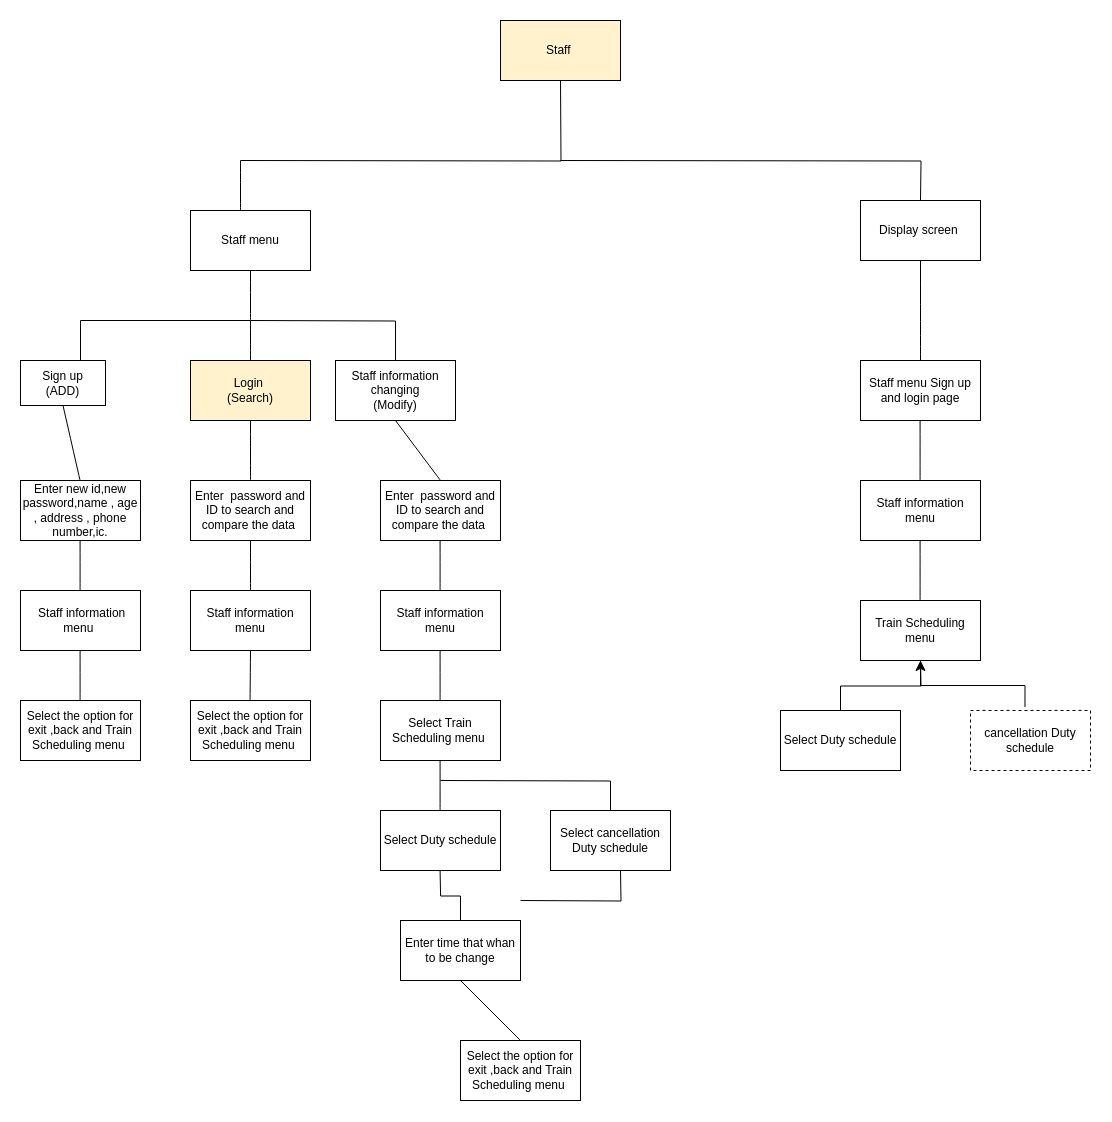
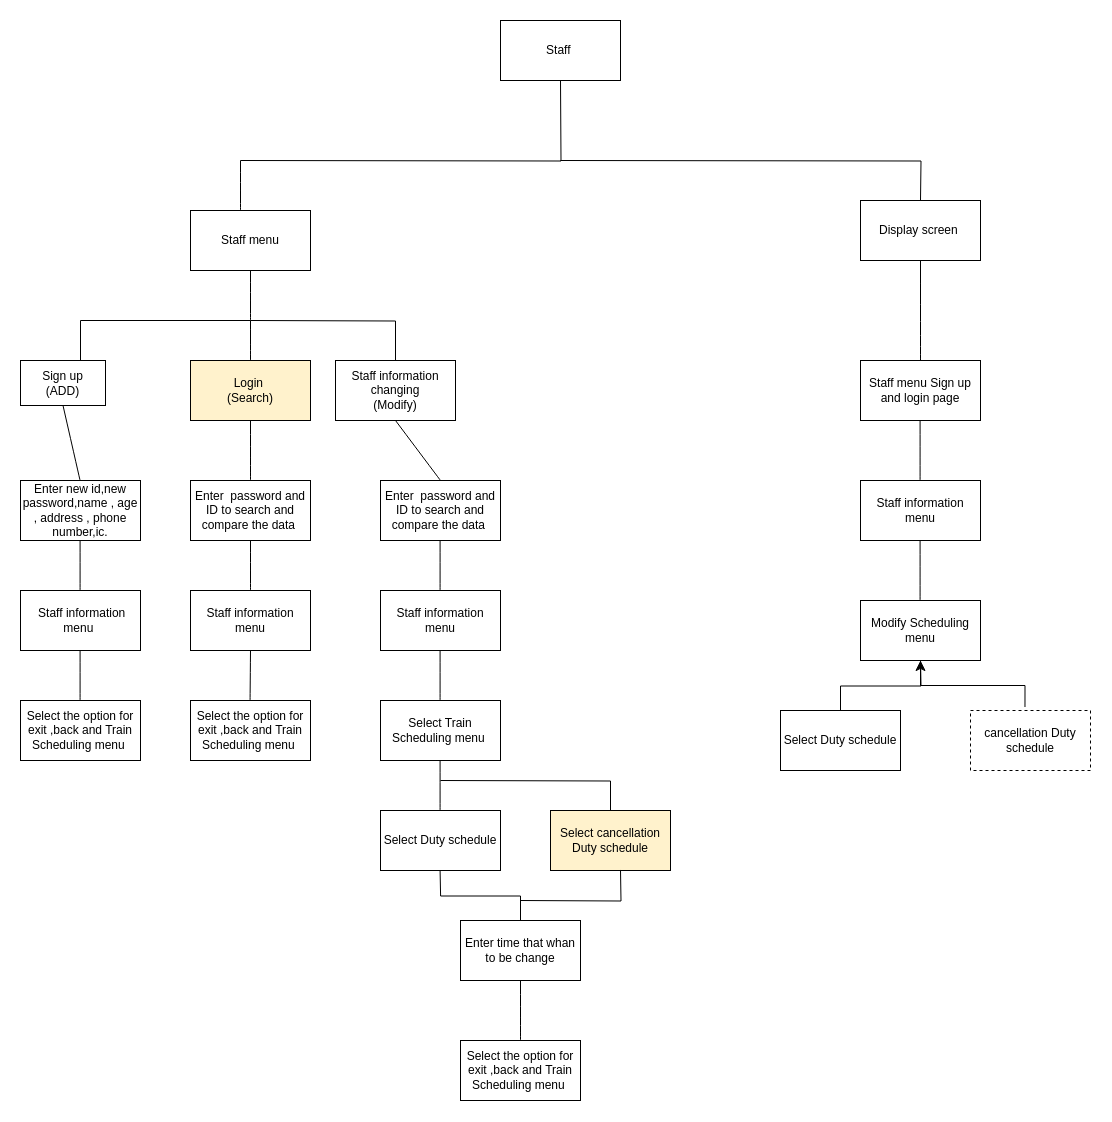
node "Staff": fillcolor #fff2cc -> #ffffff
node "Train Scheduling menu": label "Train Scheduling menu" -> "Modify Scheduling menu"
node "Select cancellation Duty schedule": fillcolor #ffffff -> #fff2cc
node "Enter time that whan to be change": moved (461, 951) -> (521, 951)
